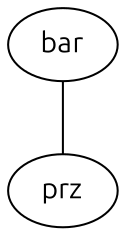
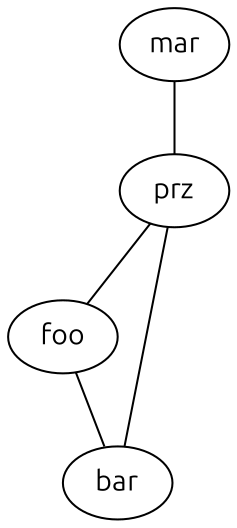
node "mar": added
node "foo": added
